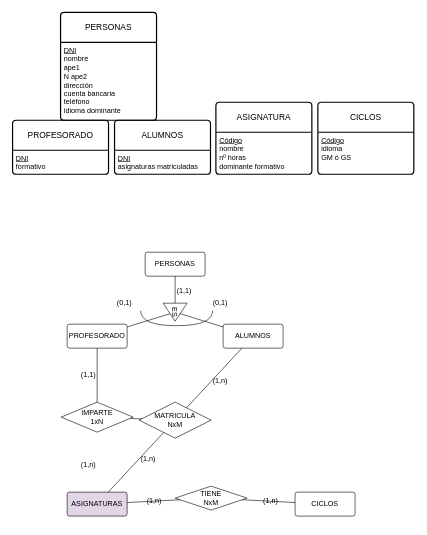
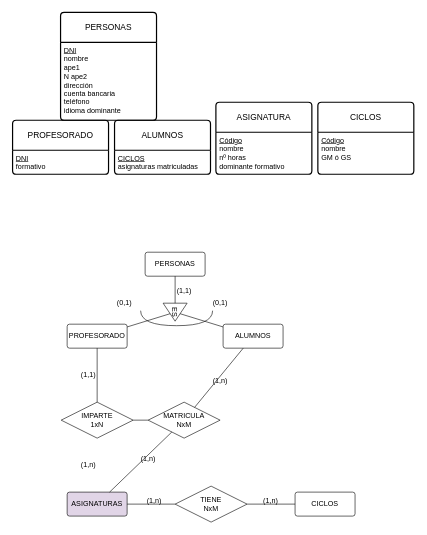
node "Código idioma GM ó GS": label "Código idioma GM ó GS" -> "Código nombre GM ó GS"
node "DNIasignaturas matriculadas": label "DNIasignaturas matriculadas" -> "CICLOSasignaturas matriculadas"
node "IMPARTE 1xN": size 72x30 -> 72x36
node "MATRICULA NxM": moved (175, 420) -> (184, 420)
node "TIENE NxM": size 72x24 -> 72x36
